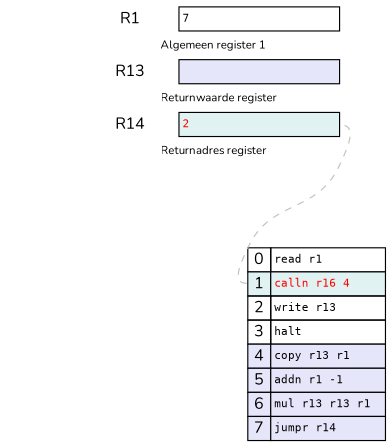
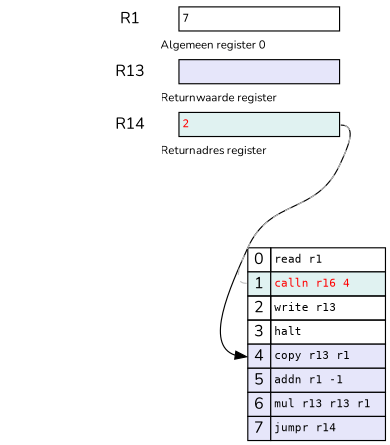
node "R1": text "Algemeen register 1" -> "Algemeen register 0"
edge "R1" -> "0": added
